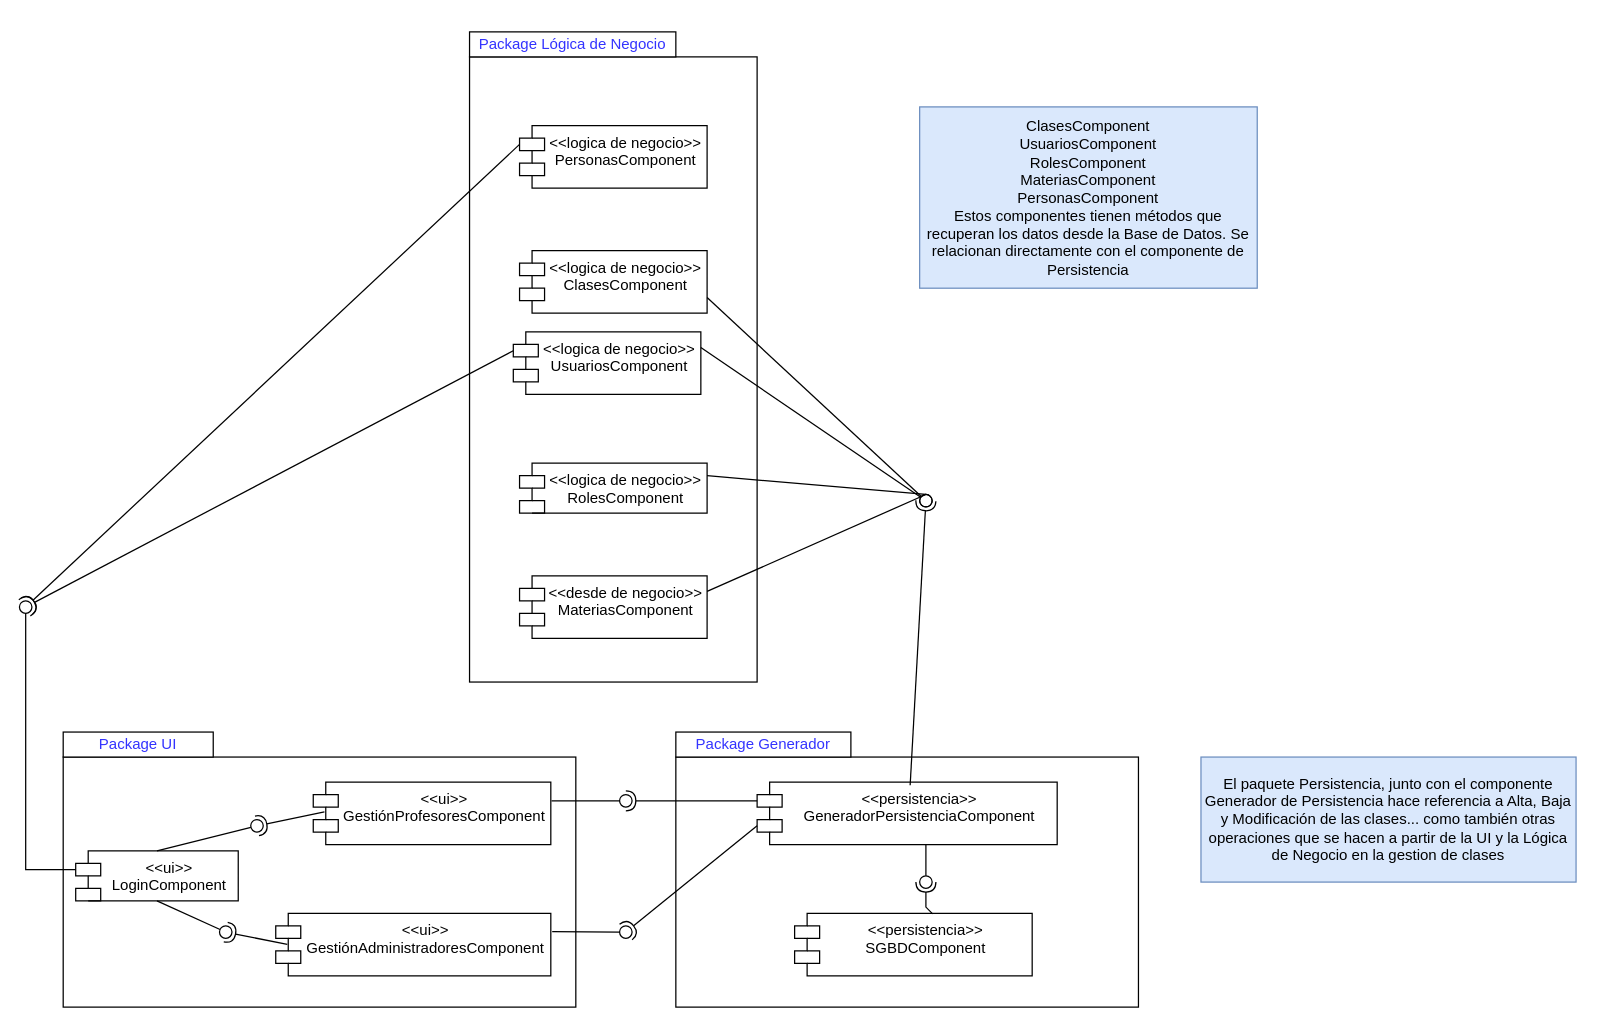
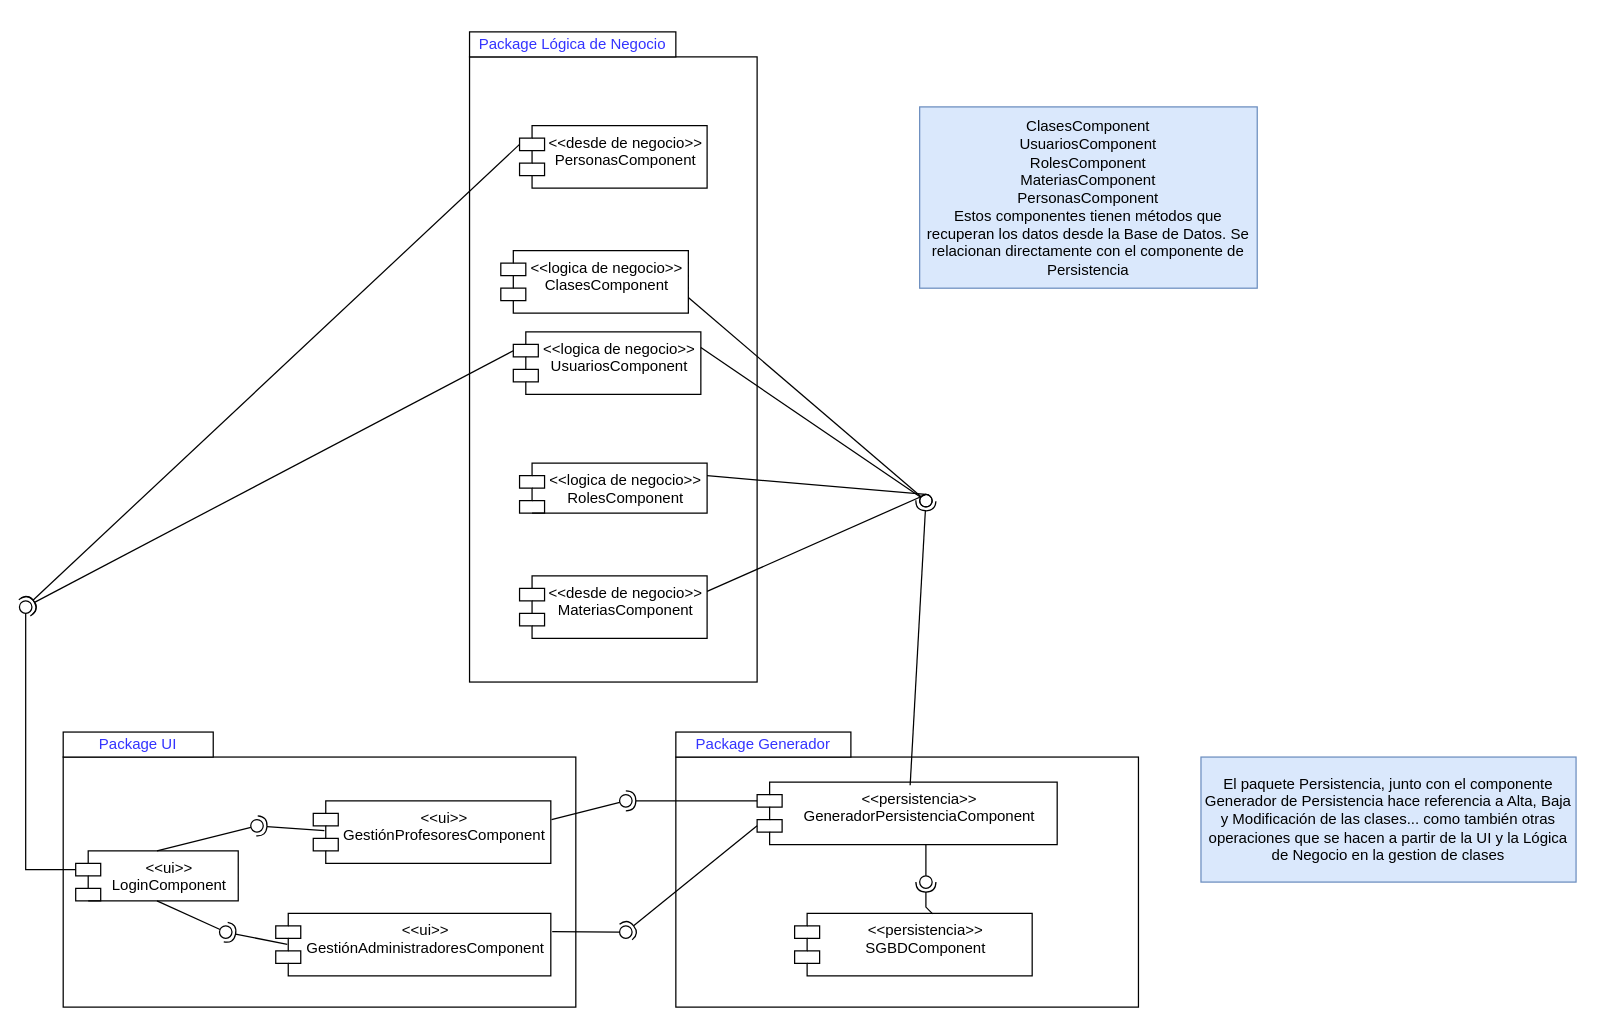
node "<<logica de negocio>> PersonasComponent": label "<<logica de negocio>> PersonasComponent" -> "<<desde de negocio>> PersonasComponent"
node "<<logica de negocio>> ClasesComponent": moved (613, 282) -> (594, 282)
node "<<ui>> GestiónProfesoresComponent": moved (432, 813) -> (432, 832)
